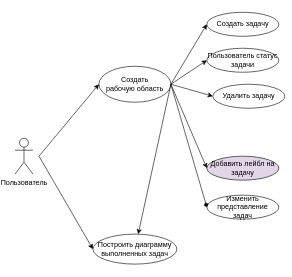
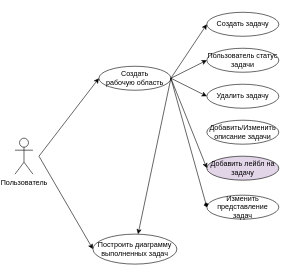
node "Создать рабочую область": size 72x36 -> 72x24
node "Удалить задачу": moved (249, 96) -> (243, 96)
node "Добавить/Изменить описание задачи": added
